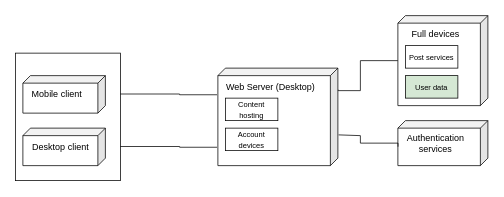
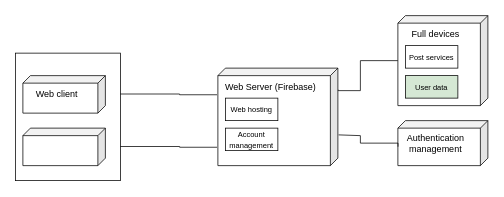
node "Web Server (Desktop)": label "Web Server (Desktop)" -> "Web Server (Firebase)"
node "Mobile client": label "Mobile client" -> "Web client"
node "Content hosting": label "Content hosting" -> "Web hosting"
node "Account devices": label "Account devices" -> "Account management"
node "Authentication services": label "Authentication services" -> "Authentication management"
node "Desktop client": removed
